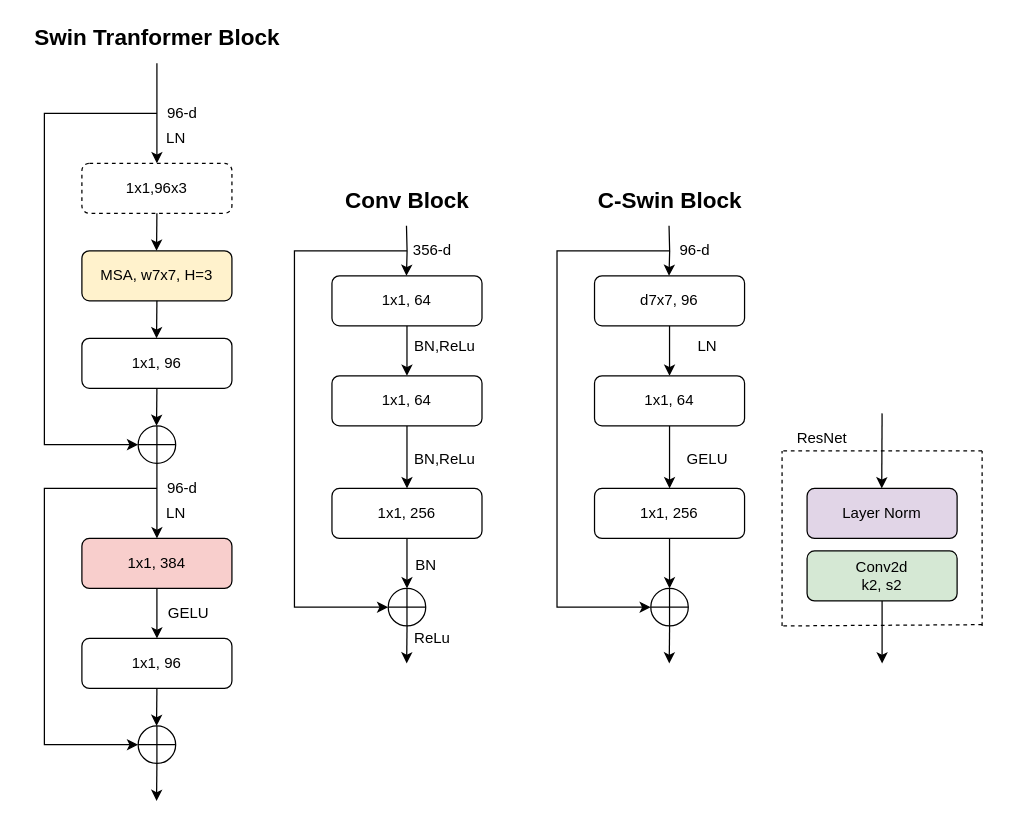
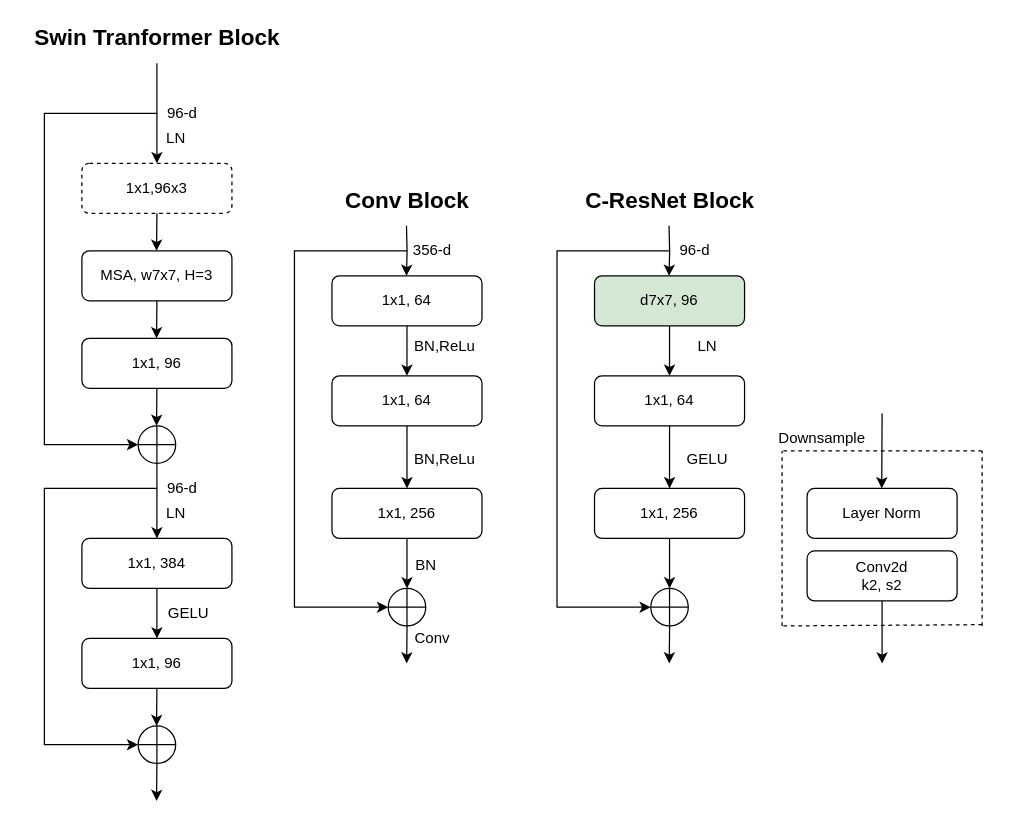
node "C-Swin Block": label "C-Swin Block" -> "C-ResNet Block"
node "MSA, w7x7, H=3": fillcolor #fff2cc -> #ffffff
node "d7x7, 96": fillcolor #ffffff -> #d5e8d4
node "ResNet": label "ResNet" -> "Downsample"
node "Layer Norm": fillcolor #e1d5e7 -> #ffffff
node "1x1, 384": fillcolor #f8cecc -> #ffffff
node "Conv2d k2, s2": fillcolor #d5e8d4 -> #ffffff
node "ReLu": label "ReLu" -> "Conv"
